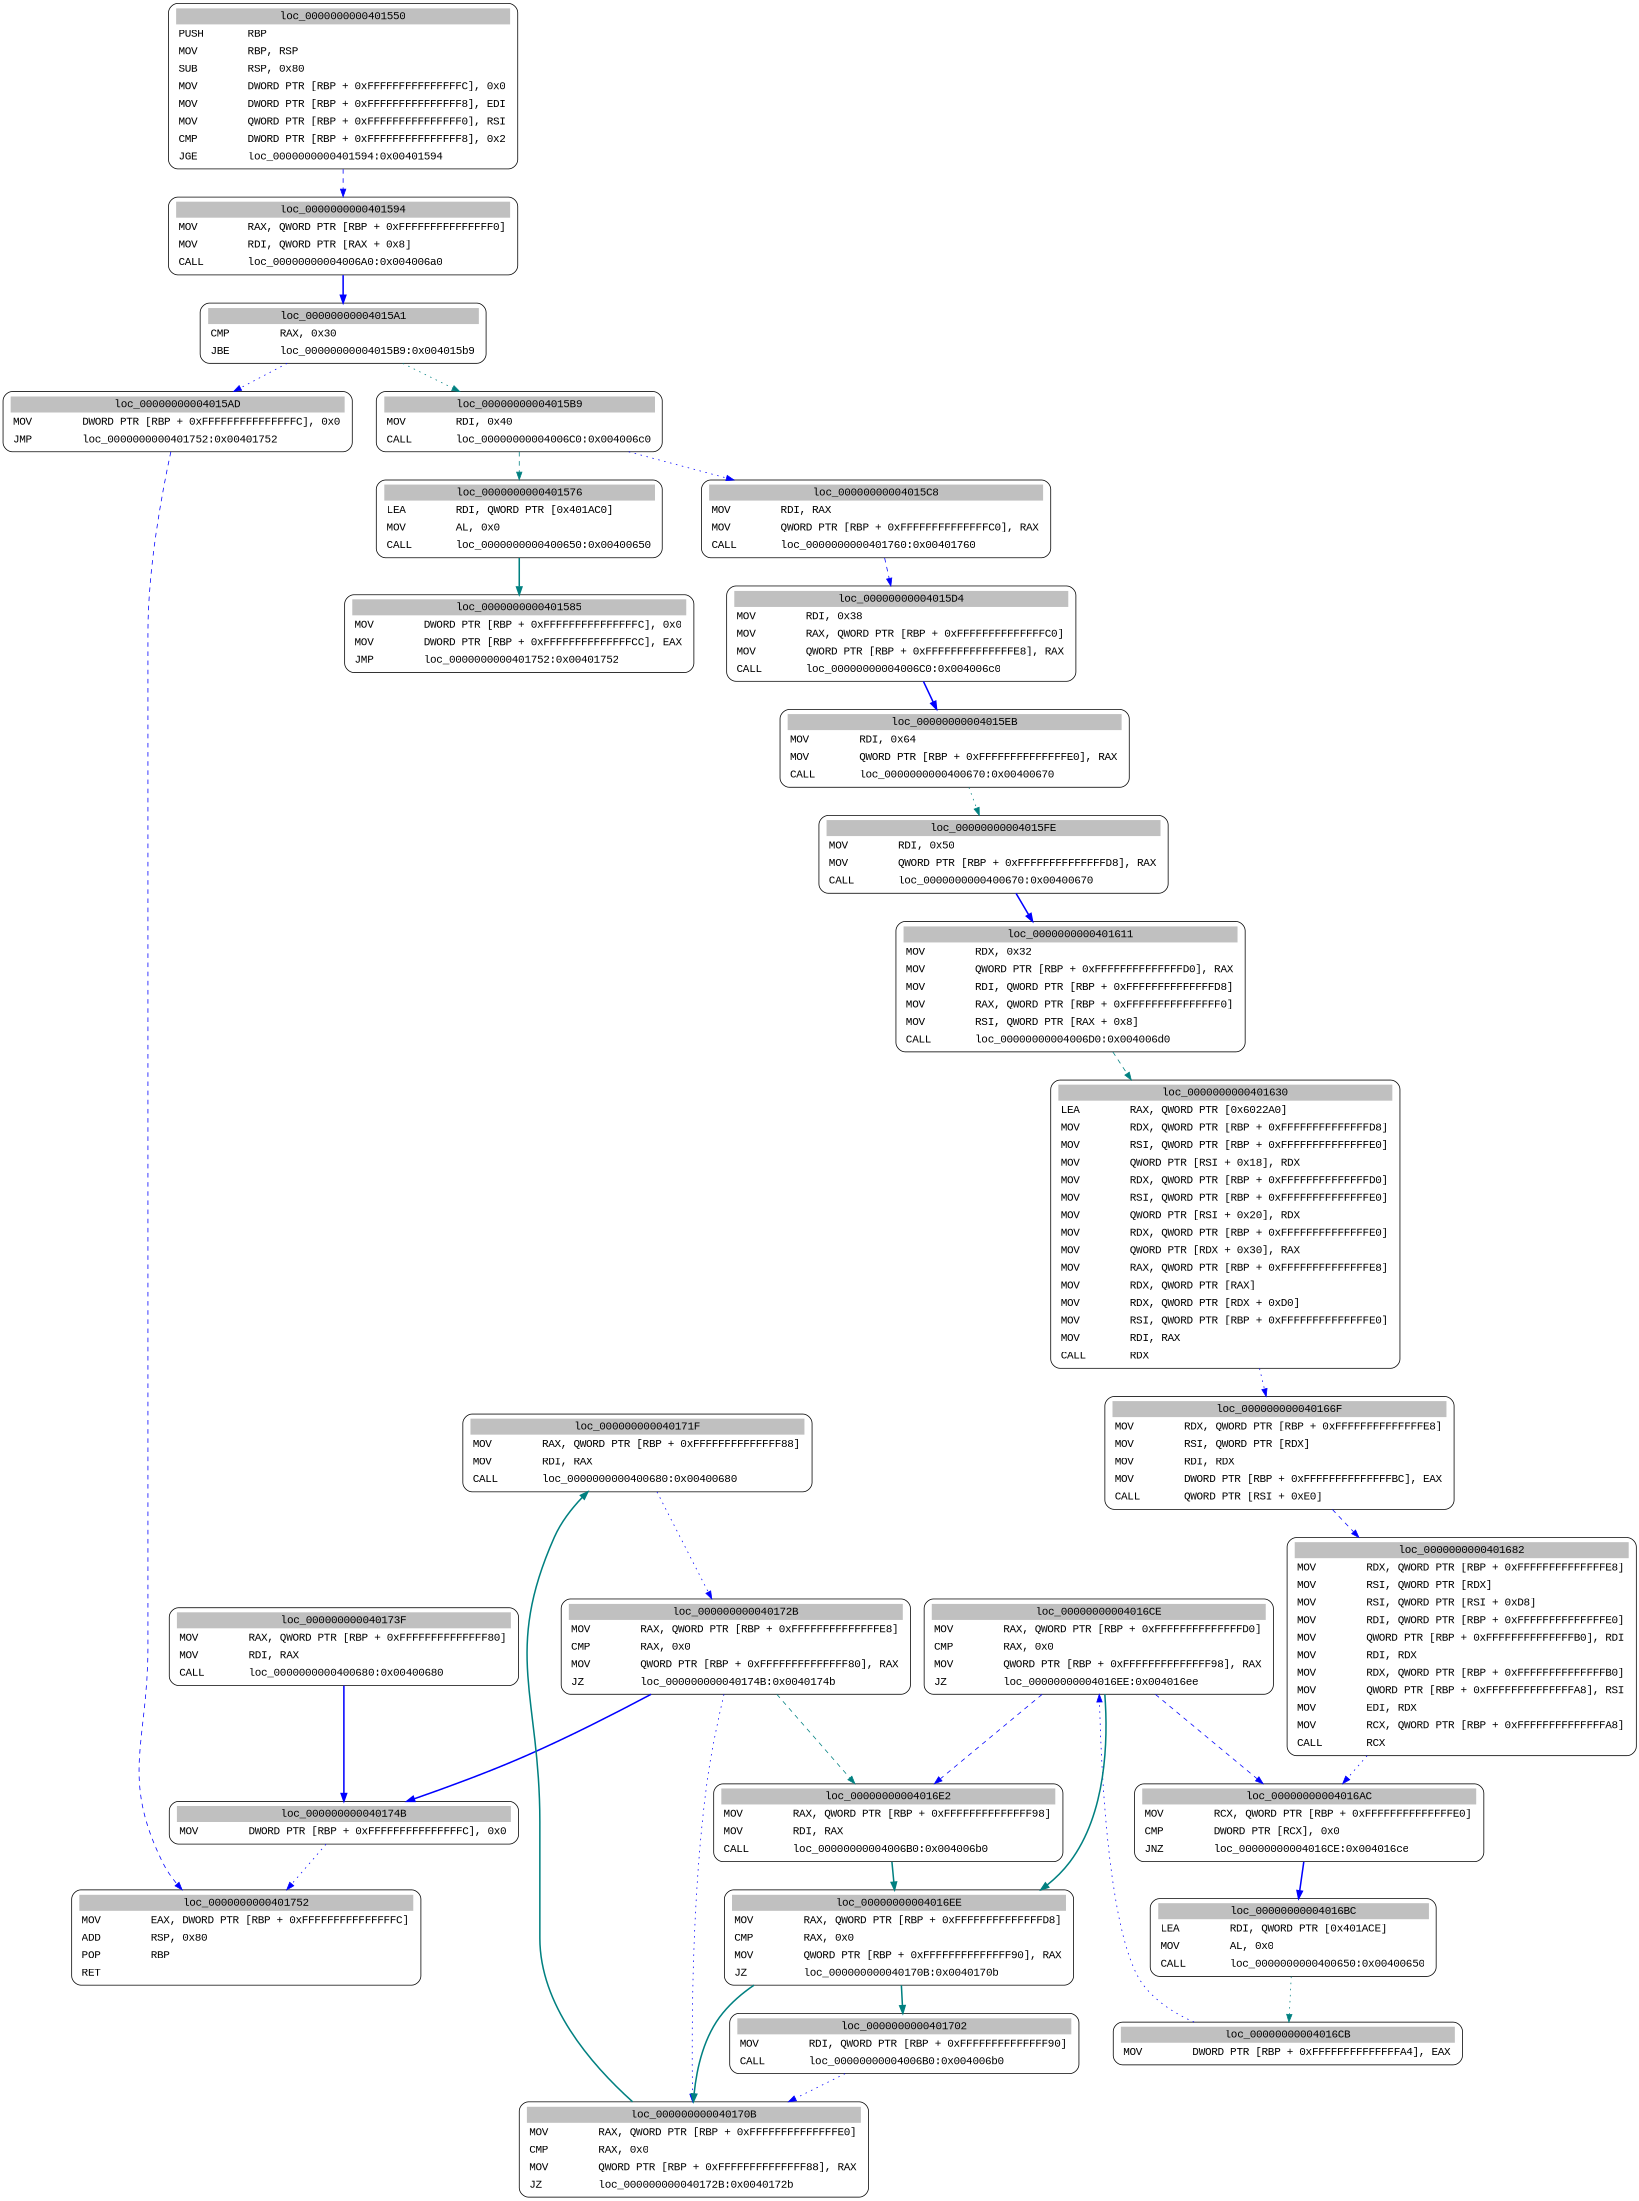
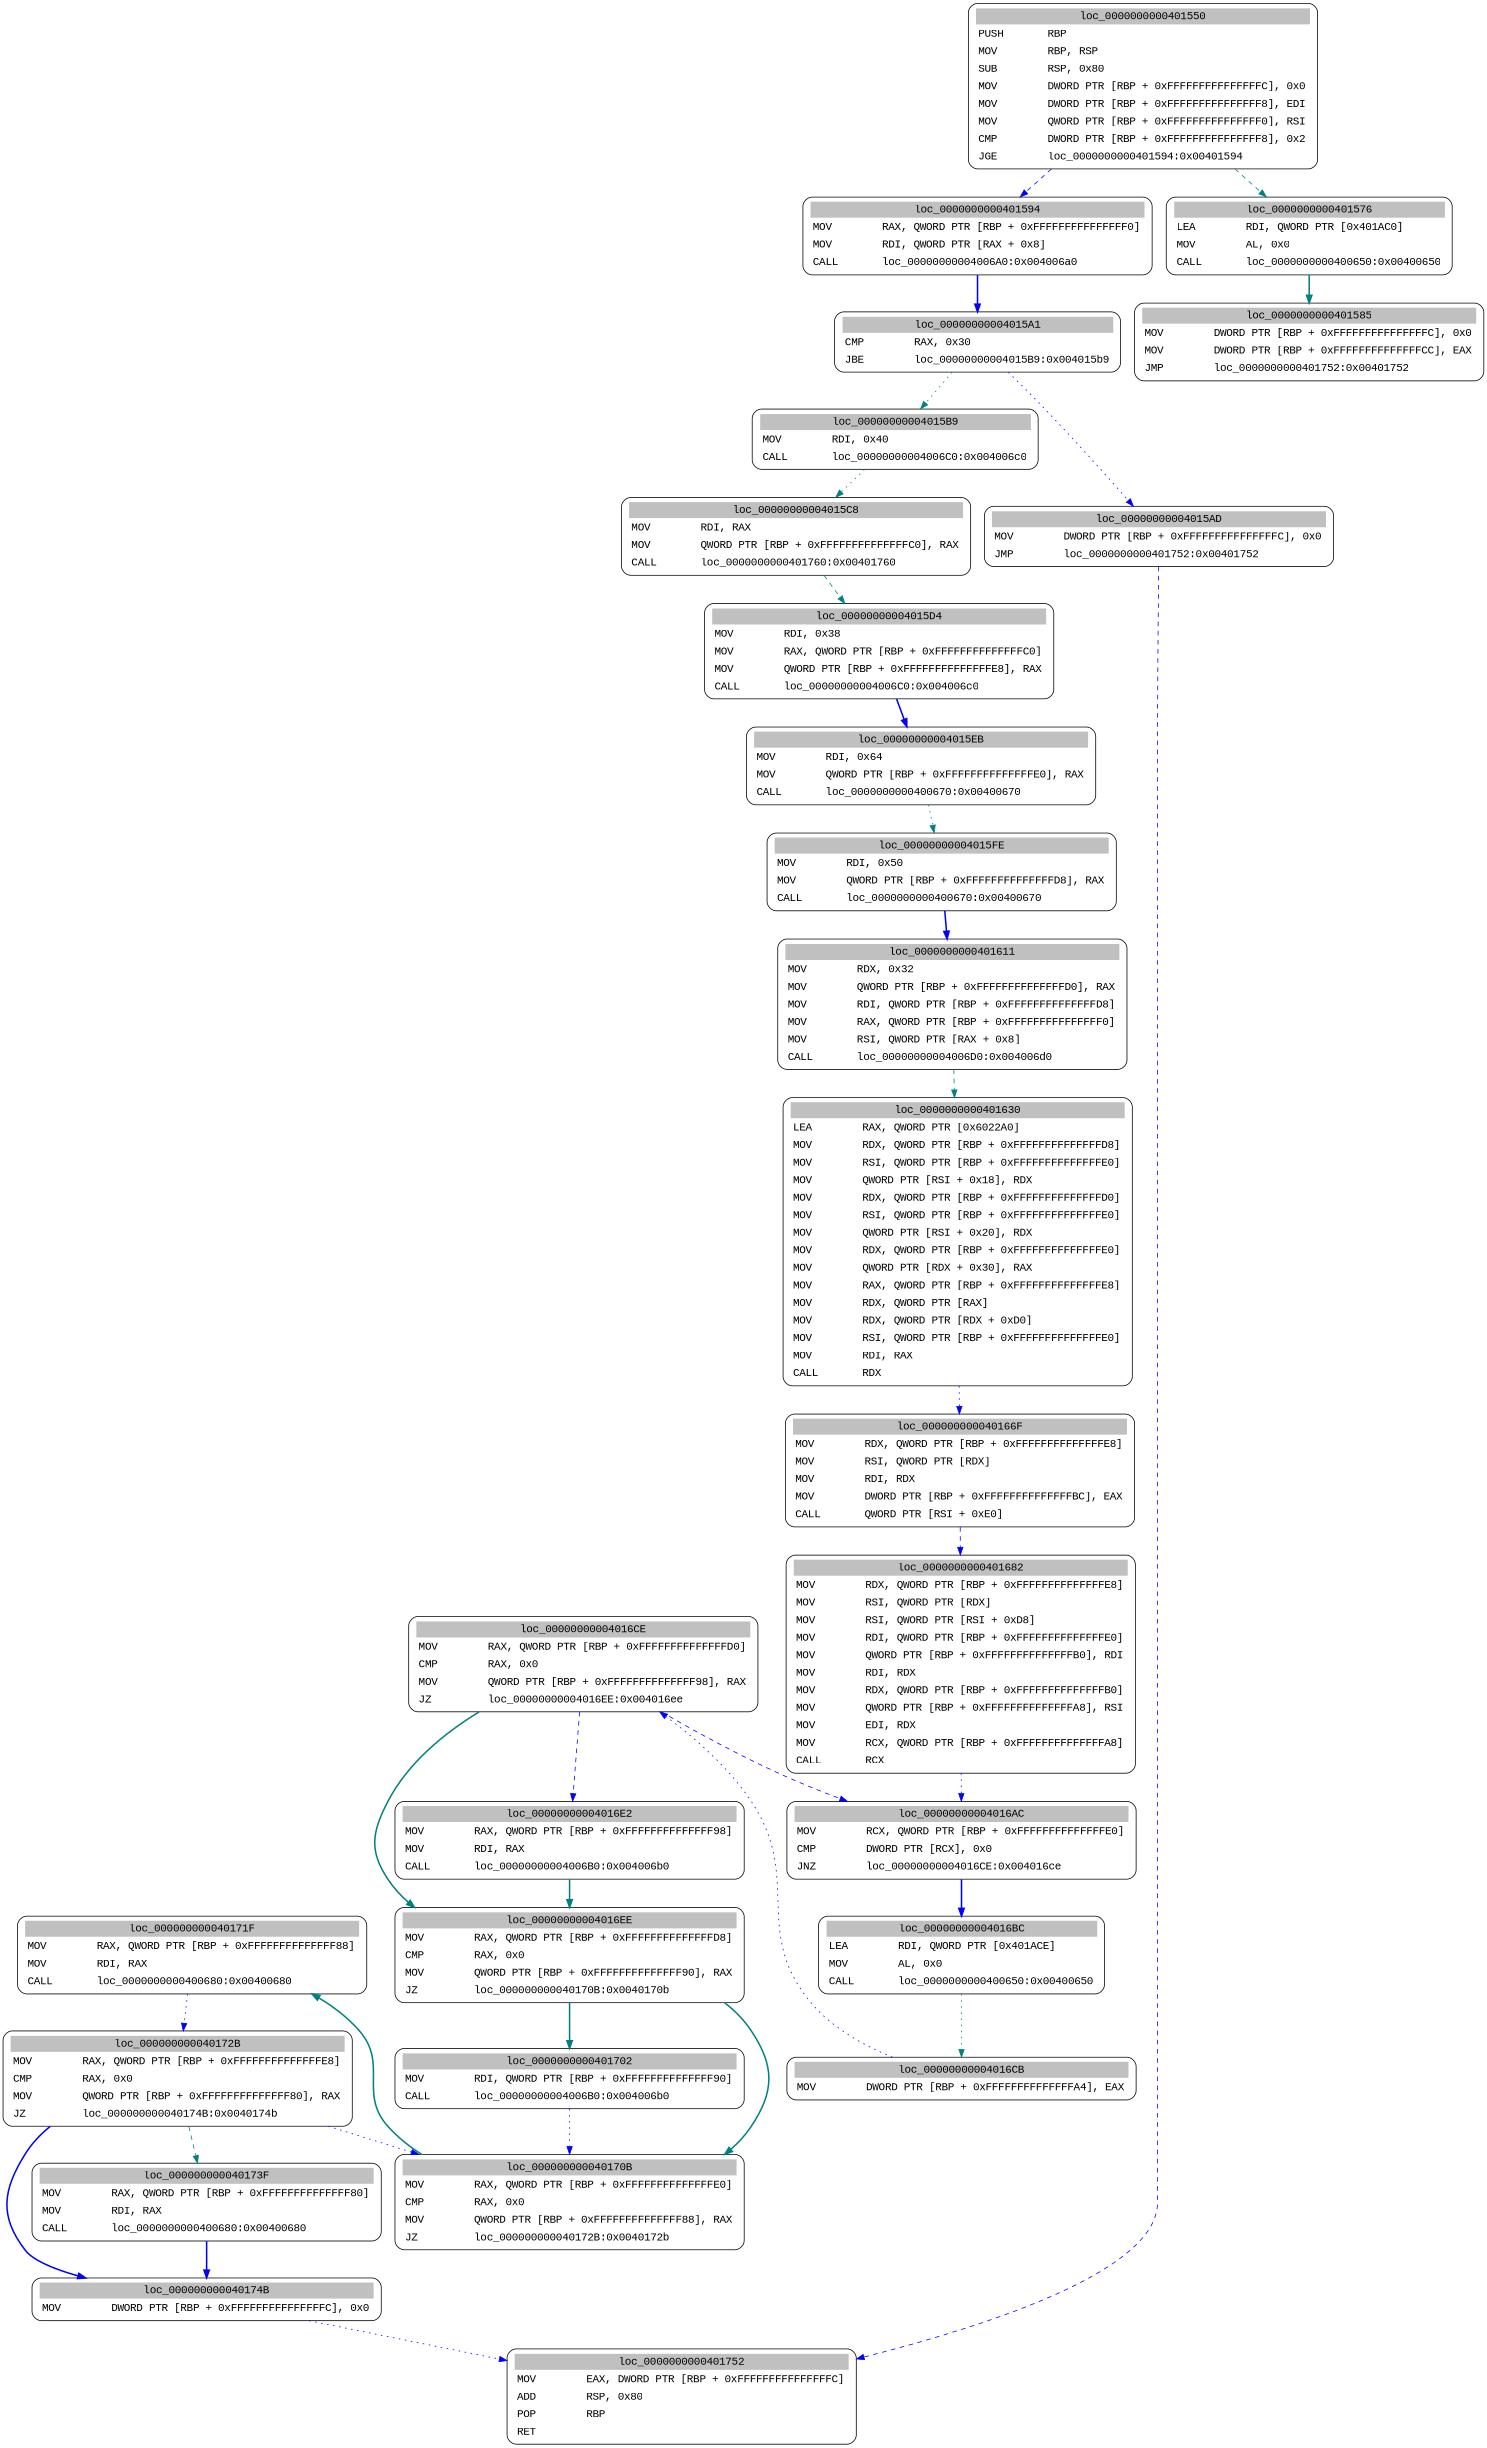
edge "loc_00000000004015B9" -> "loc_0000000000401576": now "loc_0000000000401550" -> "loc_0000000000401576"
edge "loc_00000000004015B9" -> "loc_00000000004015C8": color blue -> teal
edge "loc_00000000004015C8" -> "loc_00000000004015D4": color blue -> teal
edge "loc_000000000040172B" -> "loc_00000000004016E2": now "loc_000000000040172B" -> "loc_000000000040173F"
